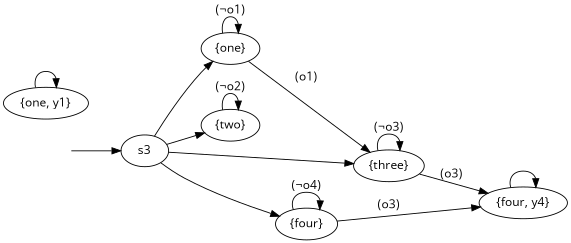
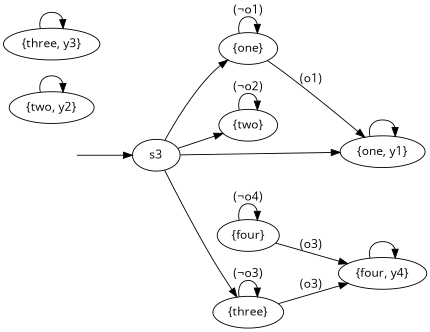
node "{three, y3}": added
edge "{one}" -> "{three}": now "{one}" -> "{one, y1}"
node "{two, y2}": added
edge "s3" -> "{four}": now "s3" -> "{one, y1}"
